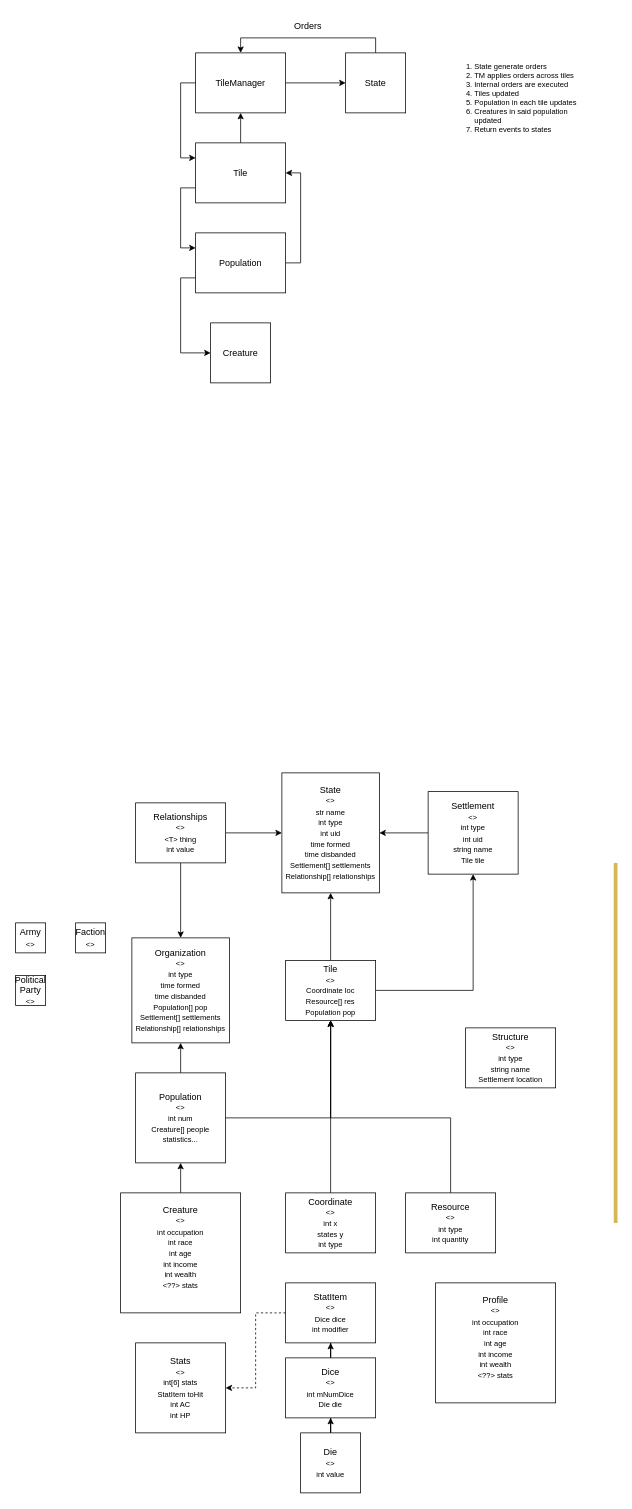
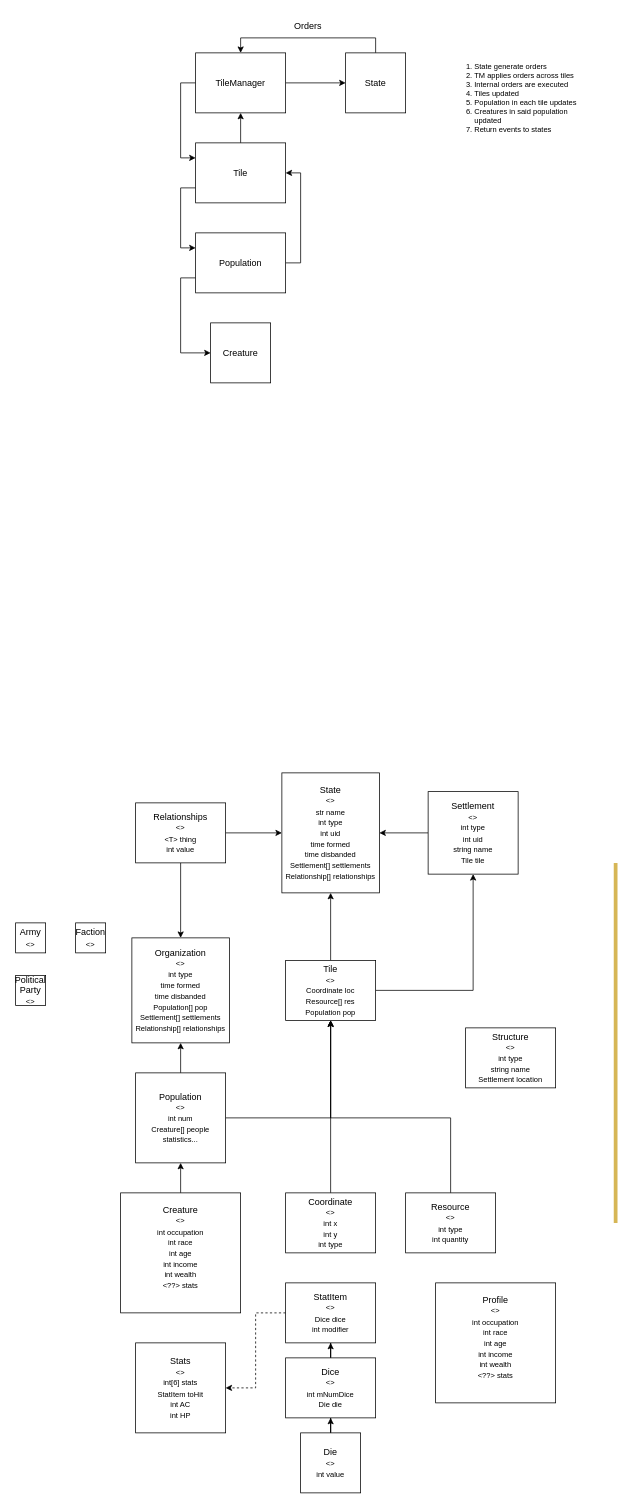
node "Coordinate<> int x states y int type": label "Coordinate<> int x states y int type" -> "Coordinate<> int x int y int type"
